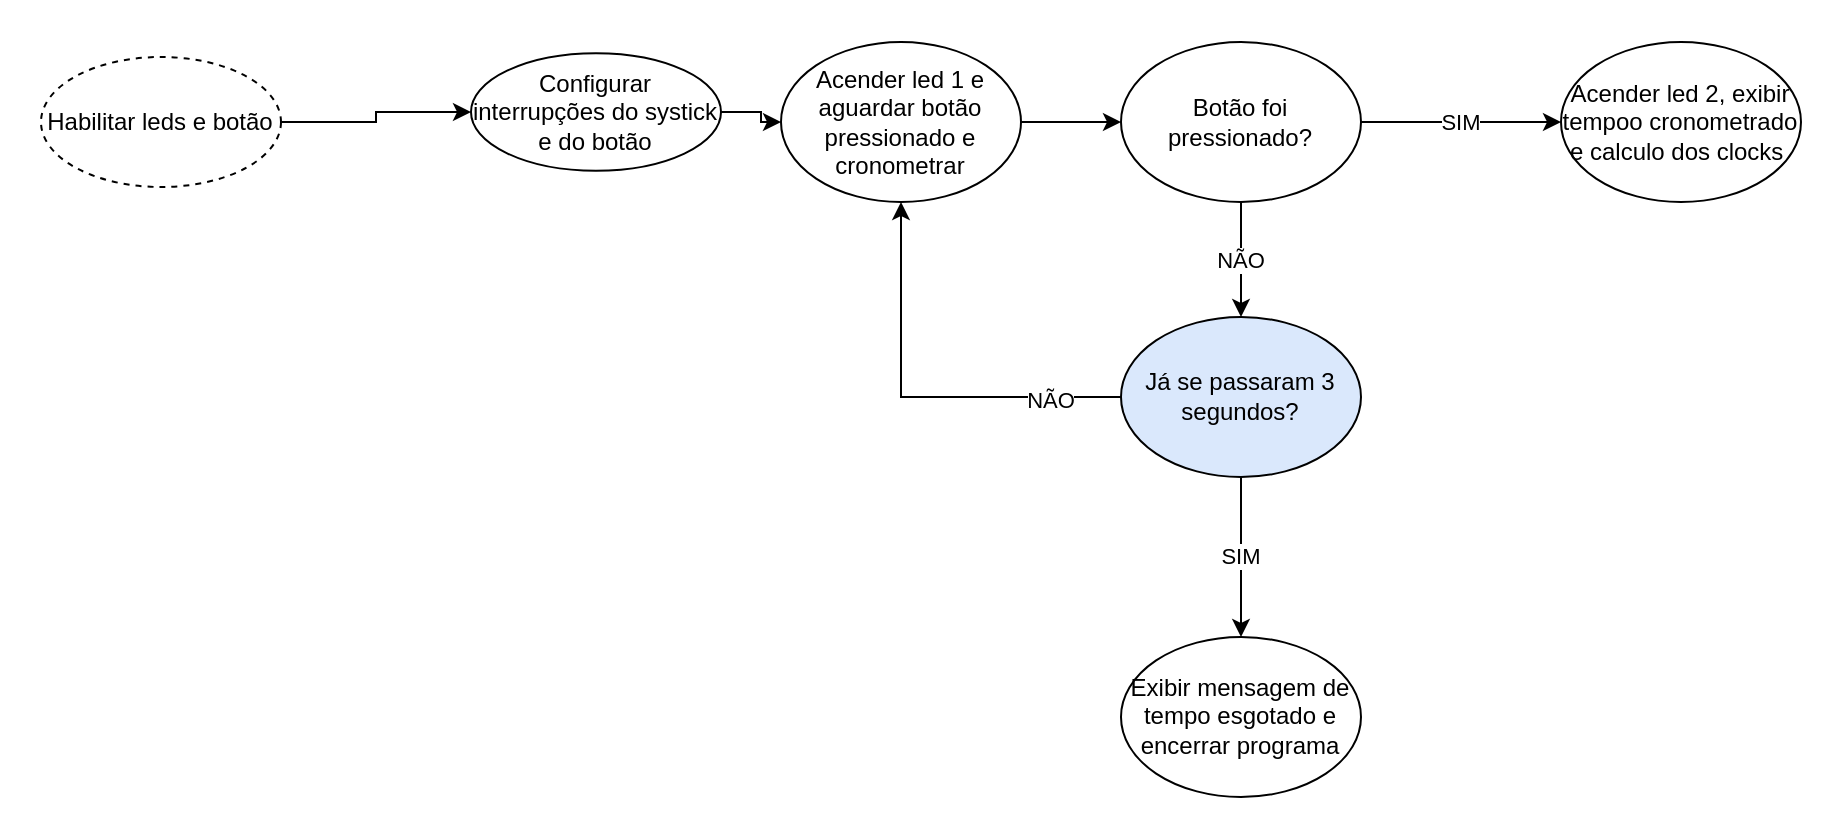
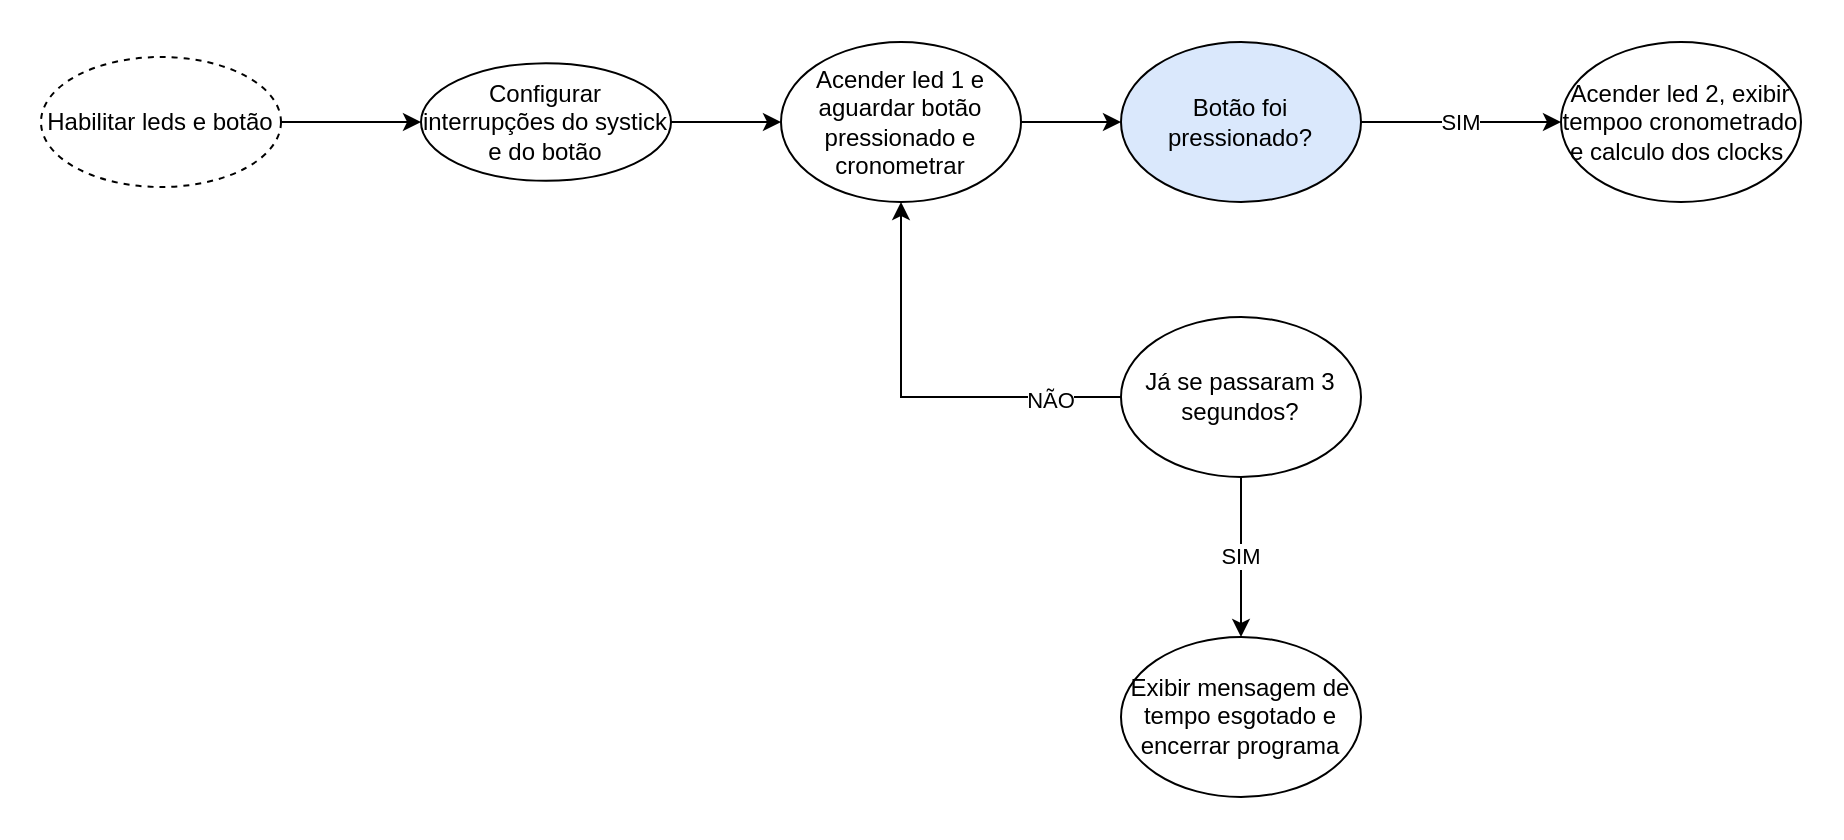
node "Configurar interrupções do systick e do botão": moved (596, 112) -> (546, 122)
node "Botão foi pressionado?": fillcolor #ffffff -> #dae8fc
edge "Botão foi pressionado?" -> "Já se passaram 3 segundos?": removed, label "NÃO"
node "Já se passaram 3 segundos?": fillcolor #dae8fc -> #ffffff
